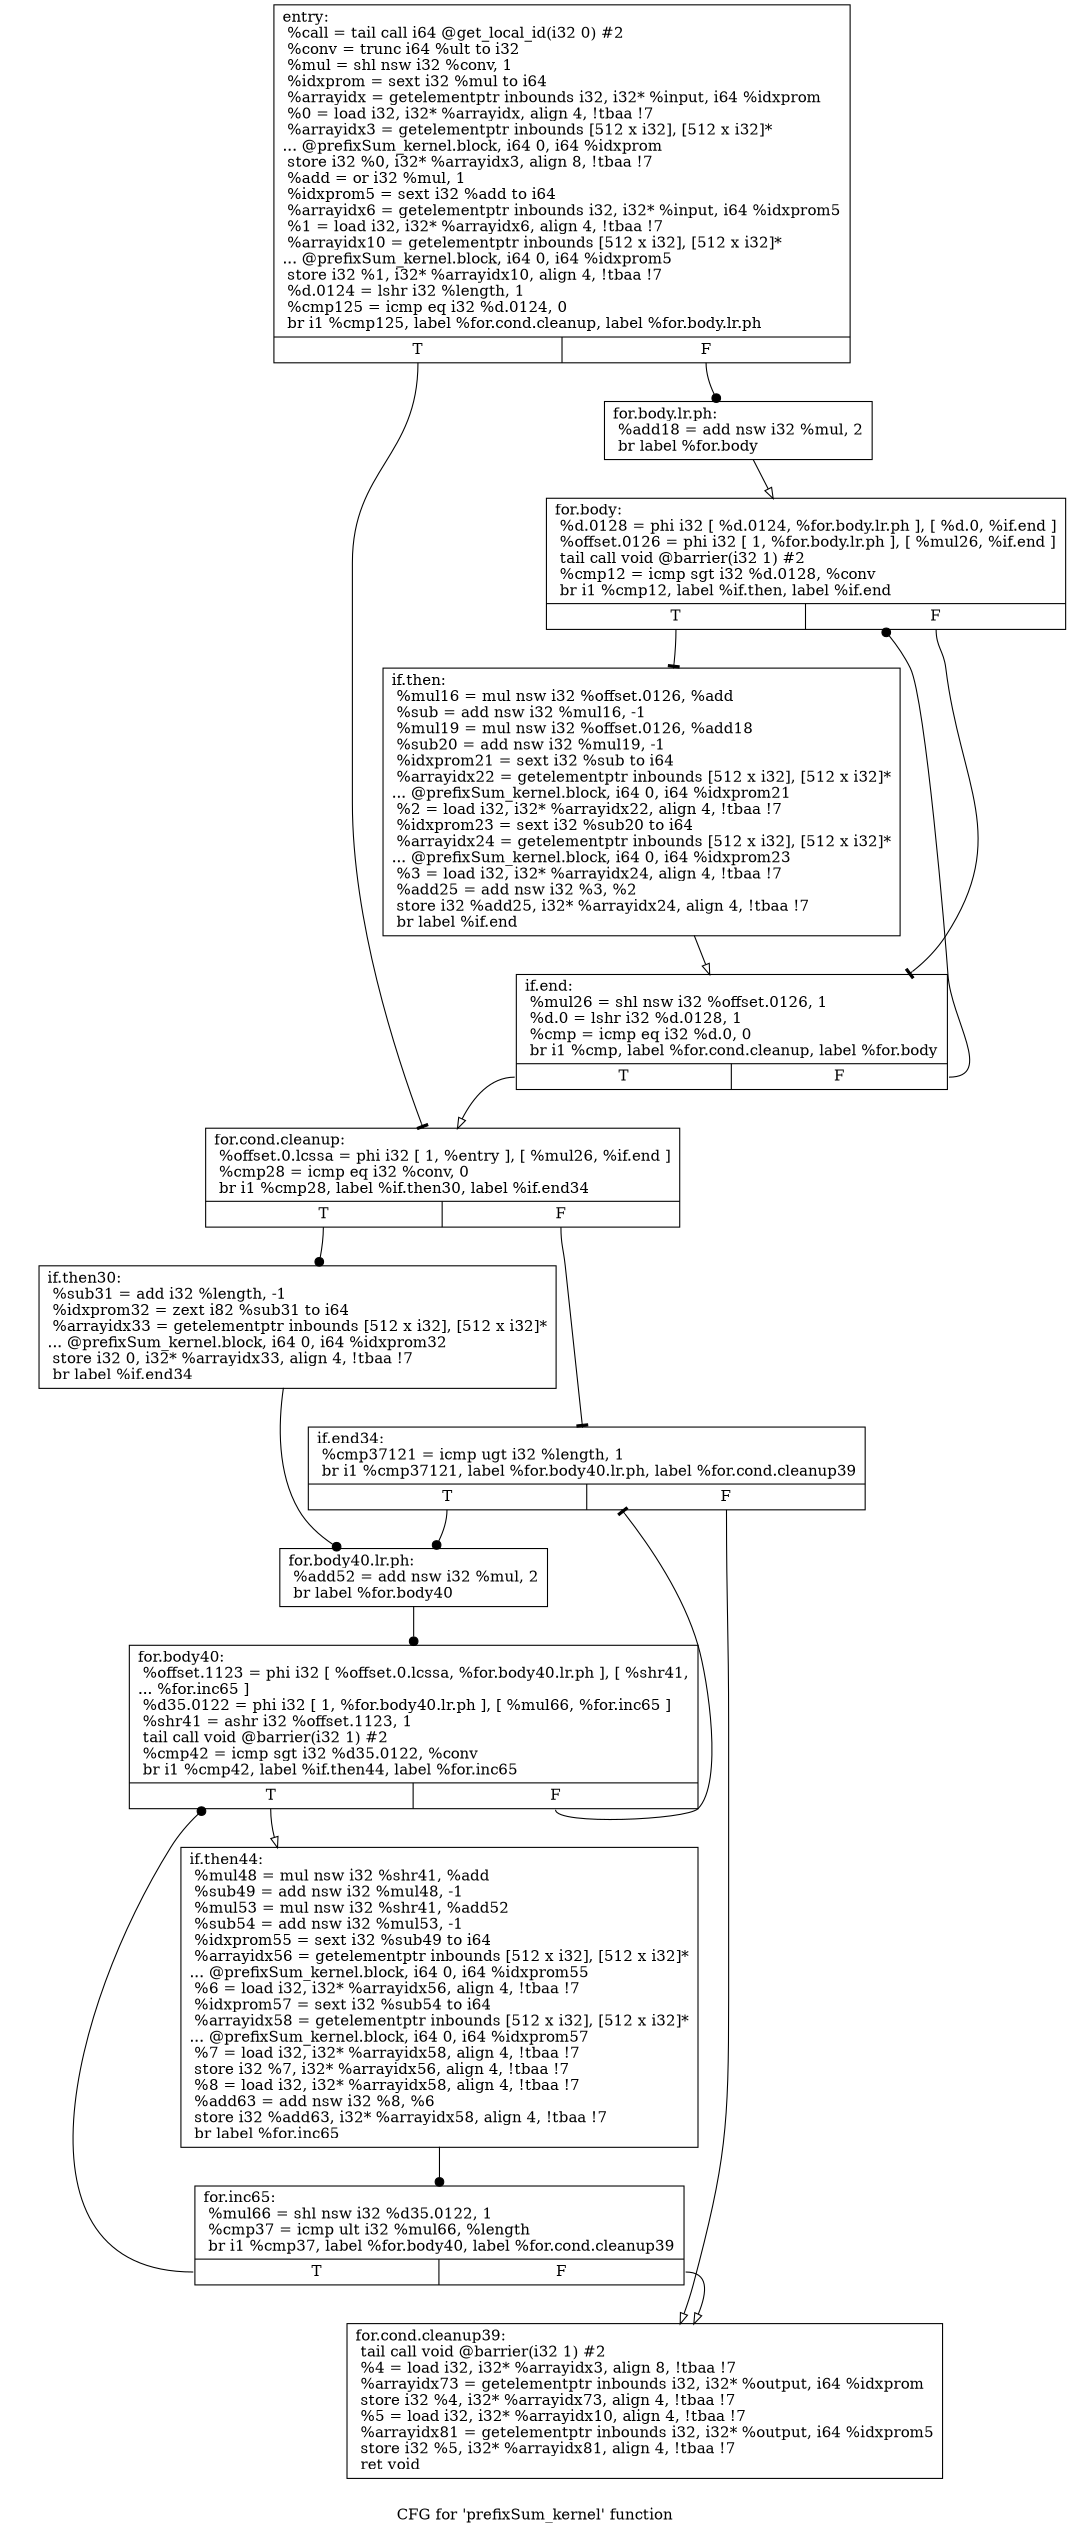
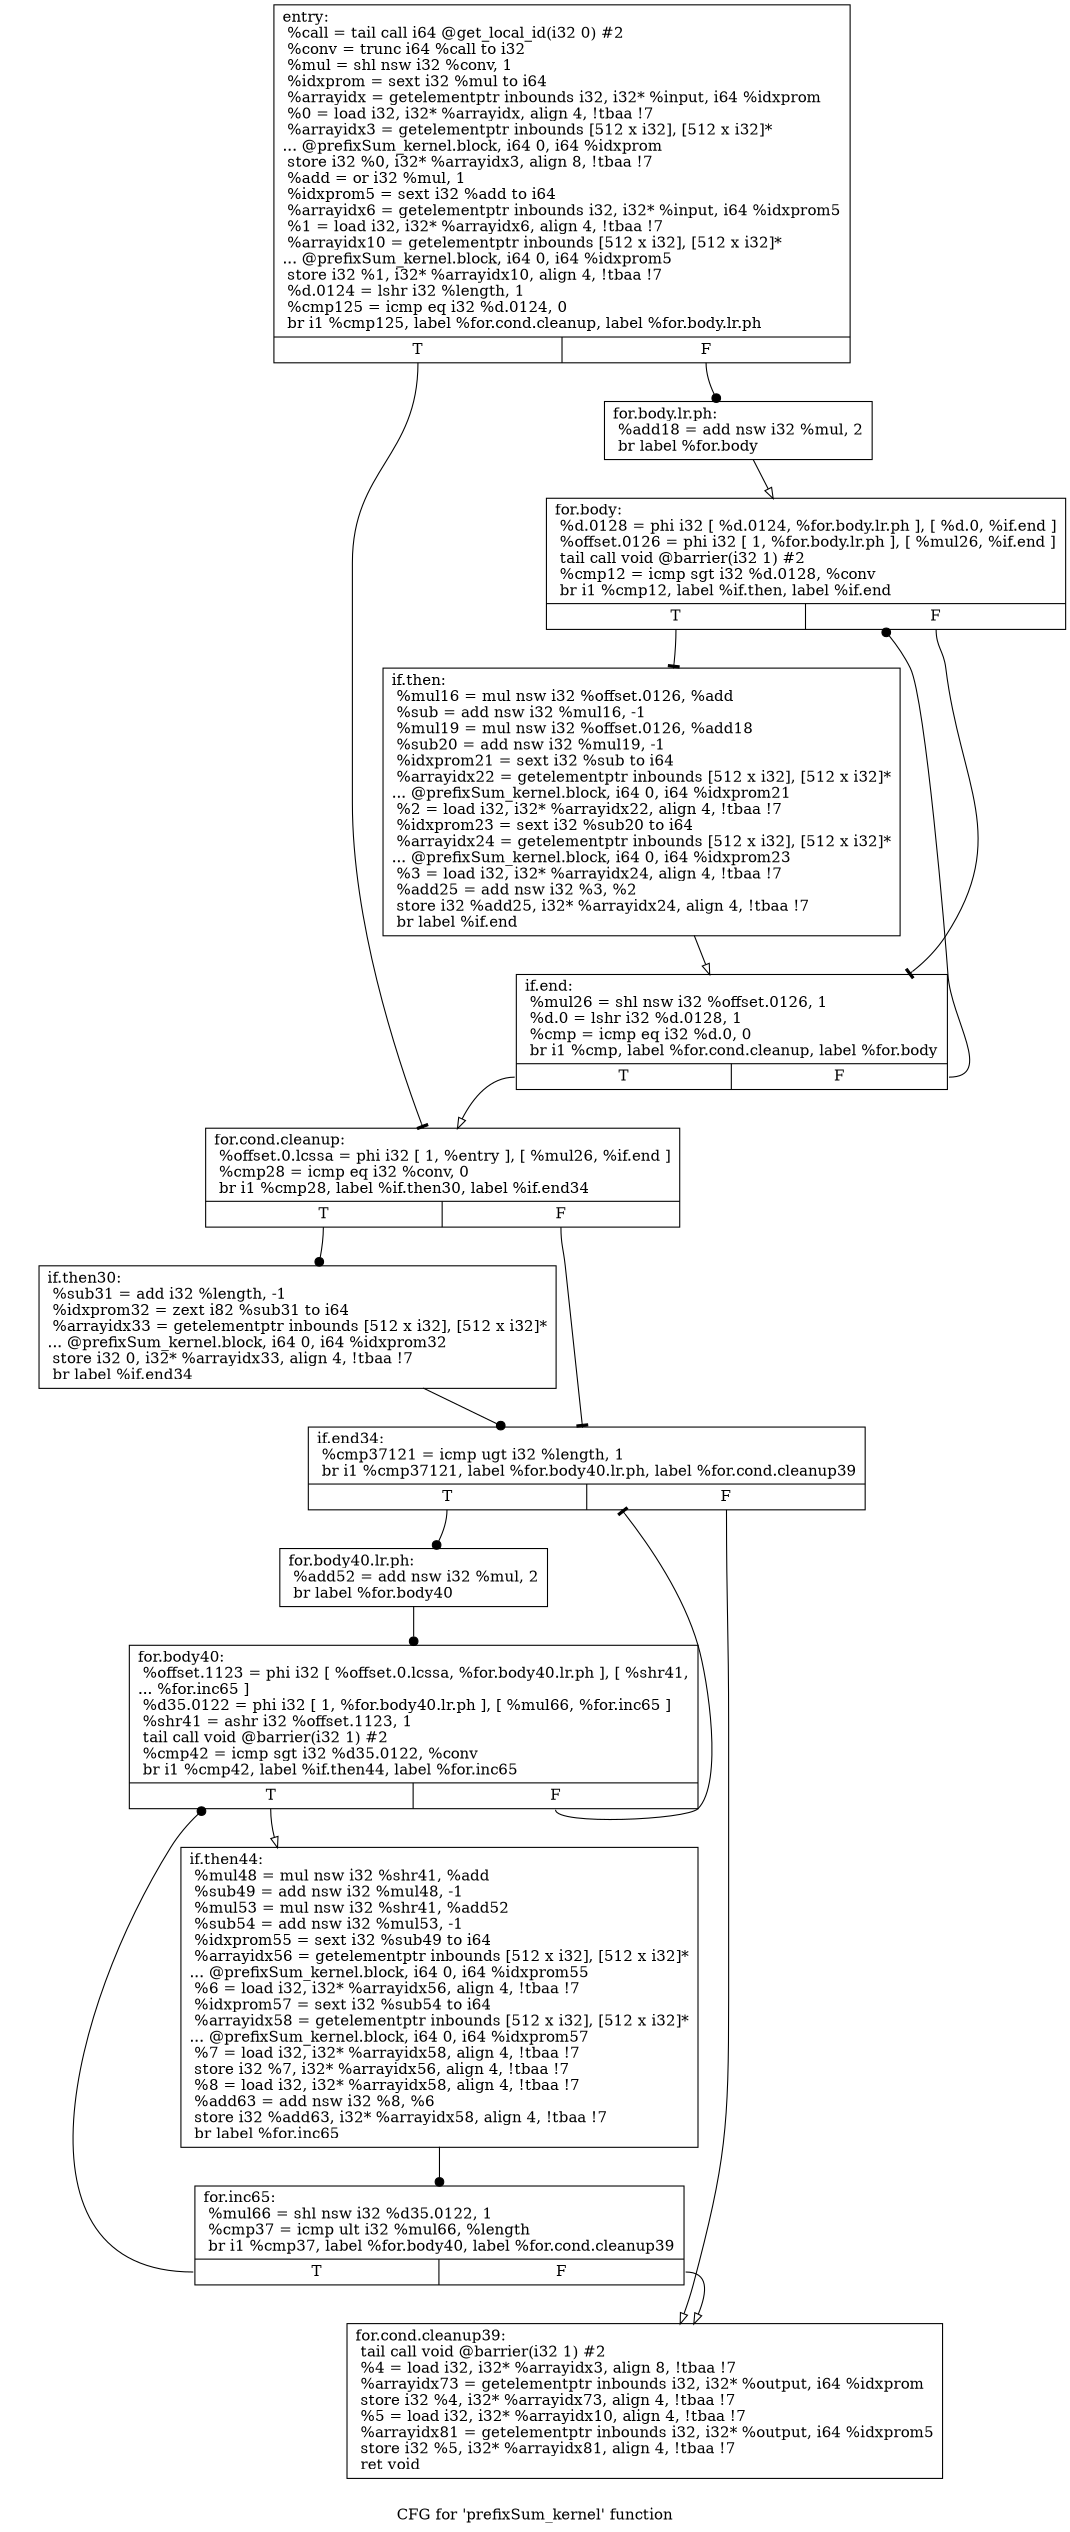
node "entry:": text "%conv = trunc i64 %ult to i32" -> "%conv = trunc i64 %call to i32"
edge "if.then30:" -> "for.body40.lr.ph:": now "if.then30:" -> "if.end34:"
